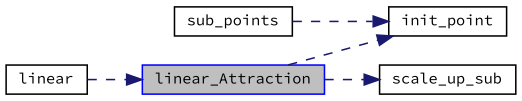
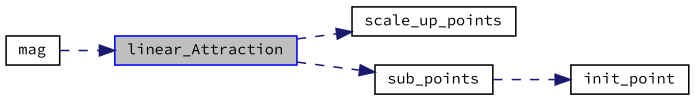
edge "linear_Attraction" -> "init_point": now "linear_Attraction" -> "sub_points"
node "linear": label "linear" -> "mag"
node "scale_up_sub": label "scale_up_sub" -> "scale_up_points"
